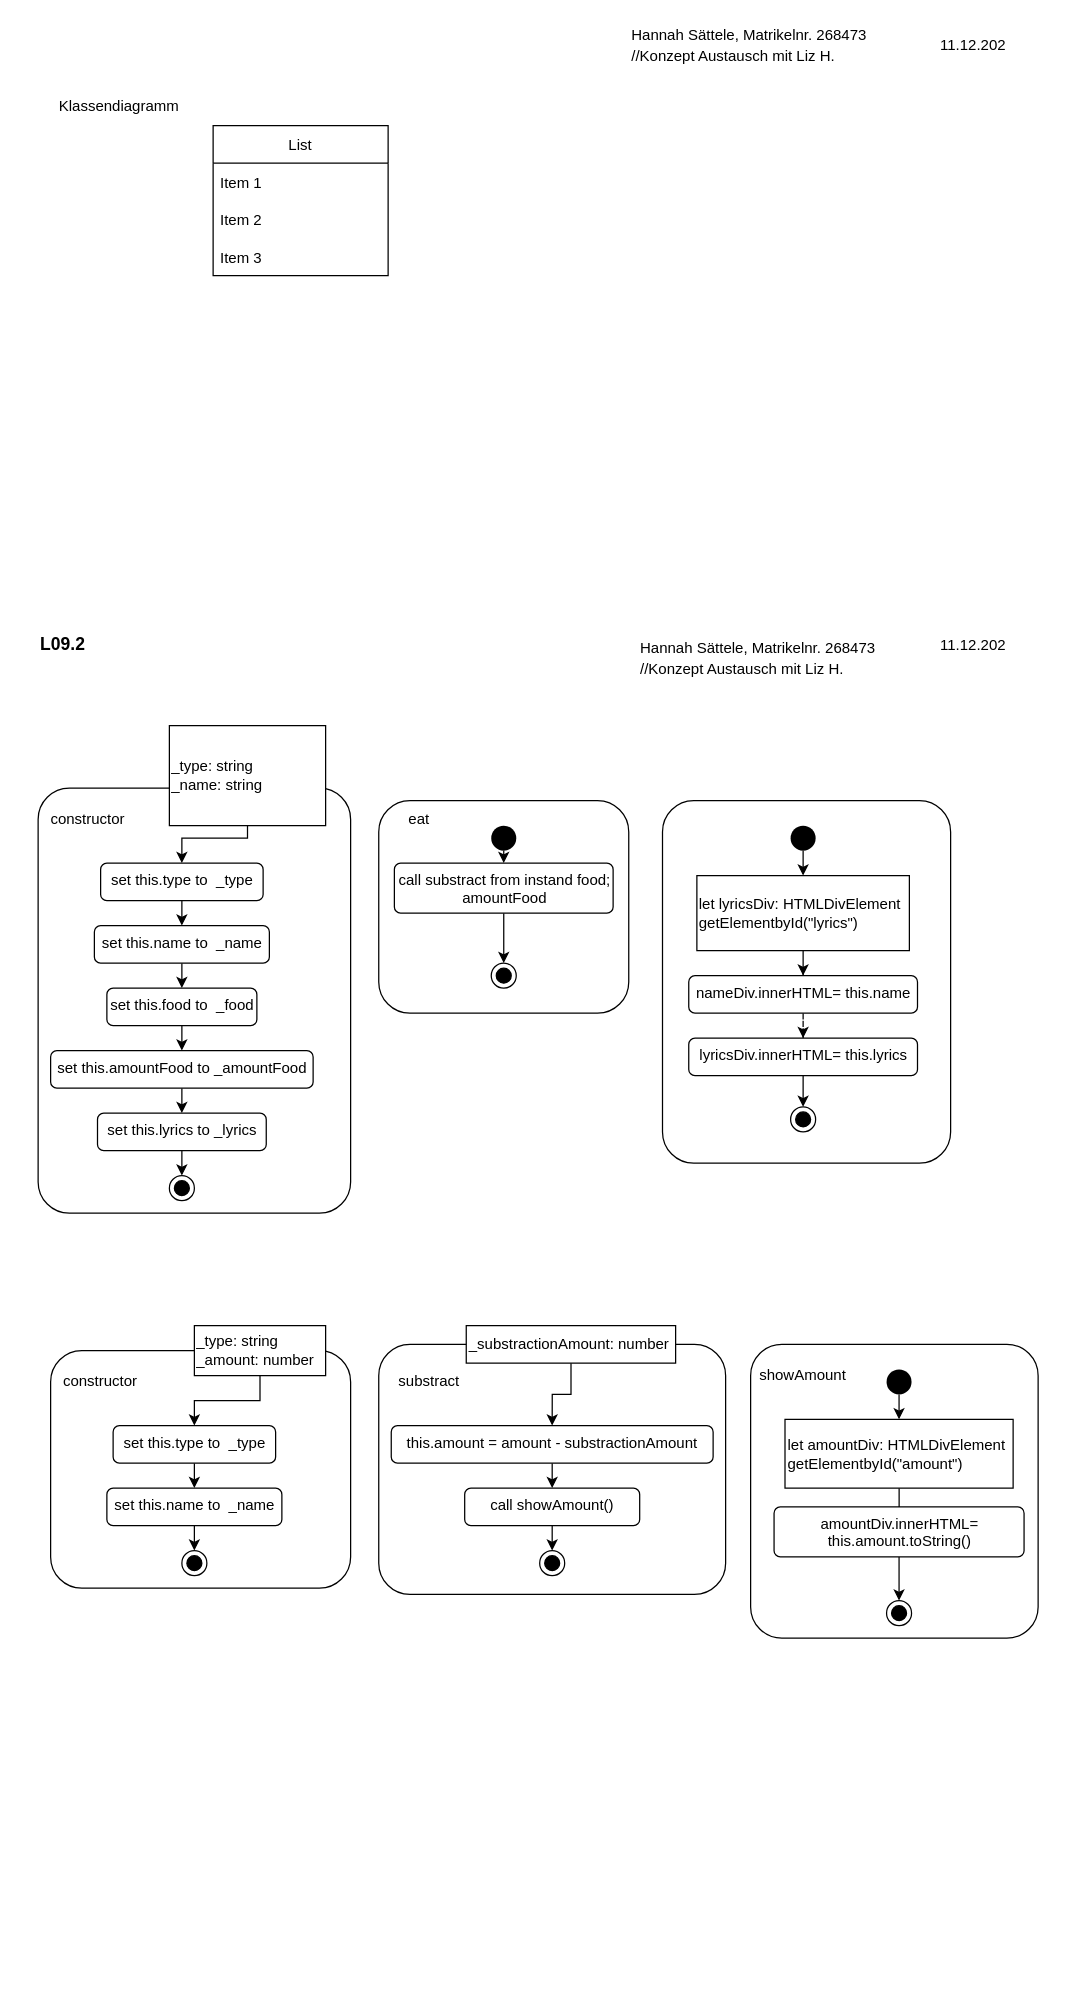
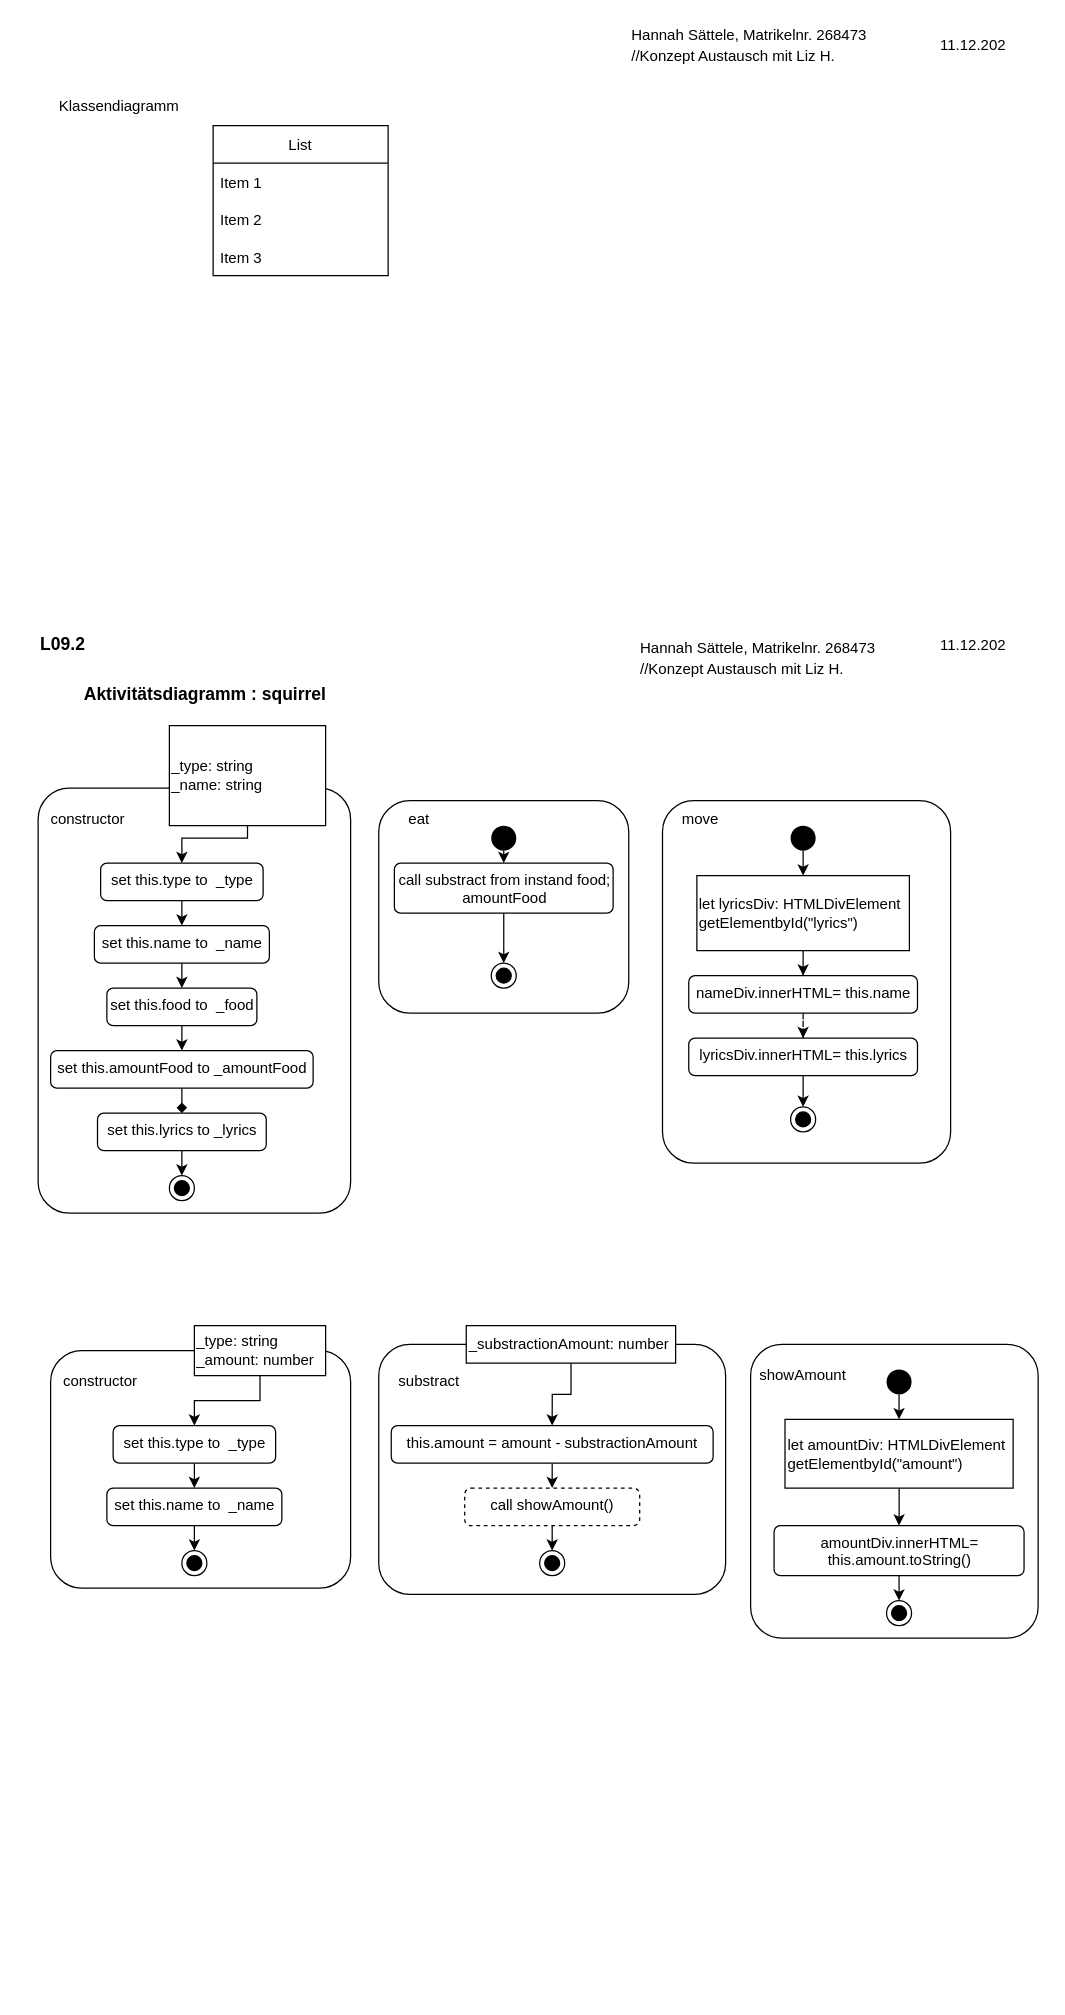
node "Aktivitätsdiagramm : squirrel": added
node "move": added
edge "set this.amountFood to _amountFood" -> "set this.lyrics to _lyrics": arrowhead classic -> diamond
node "call showAmount()": style solid -> dashed
node "amountDiv.innerHTML= this.amount.toString()": moved (899, 1532) -> (899, 1551)
